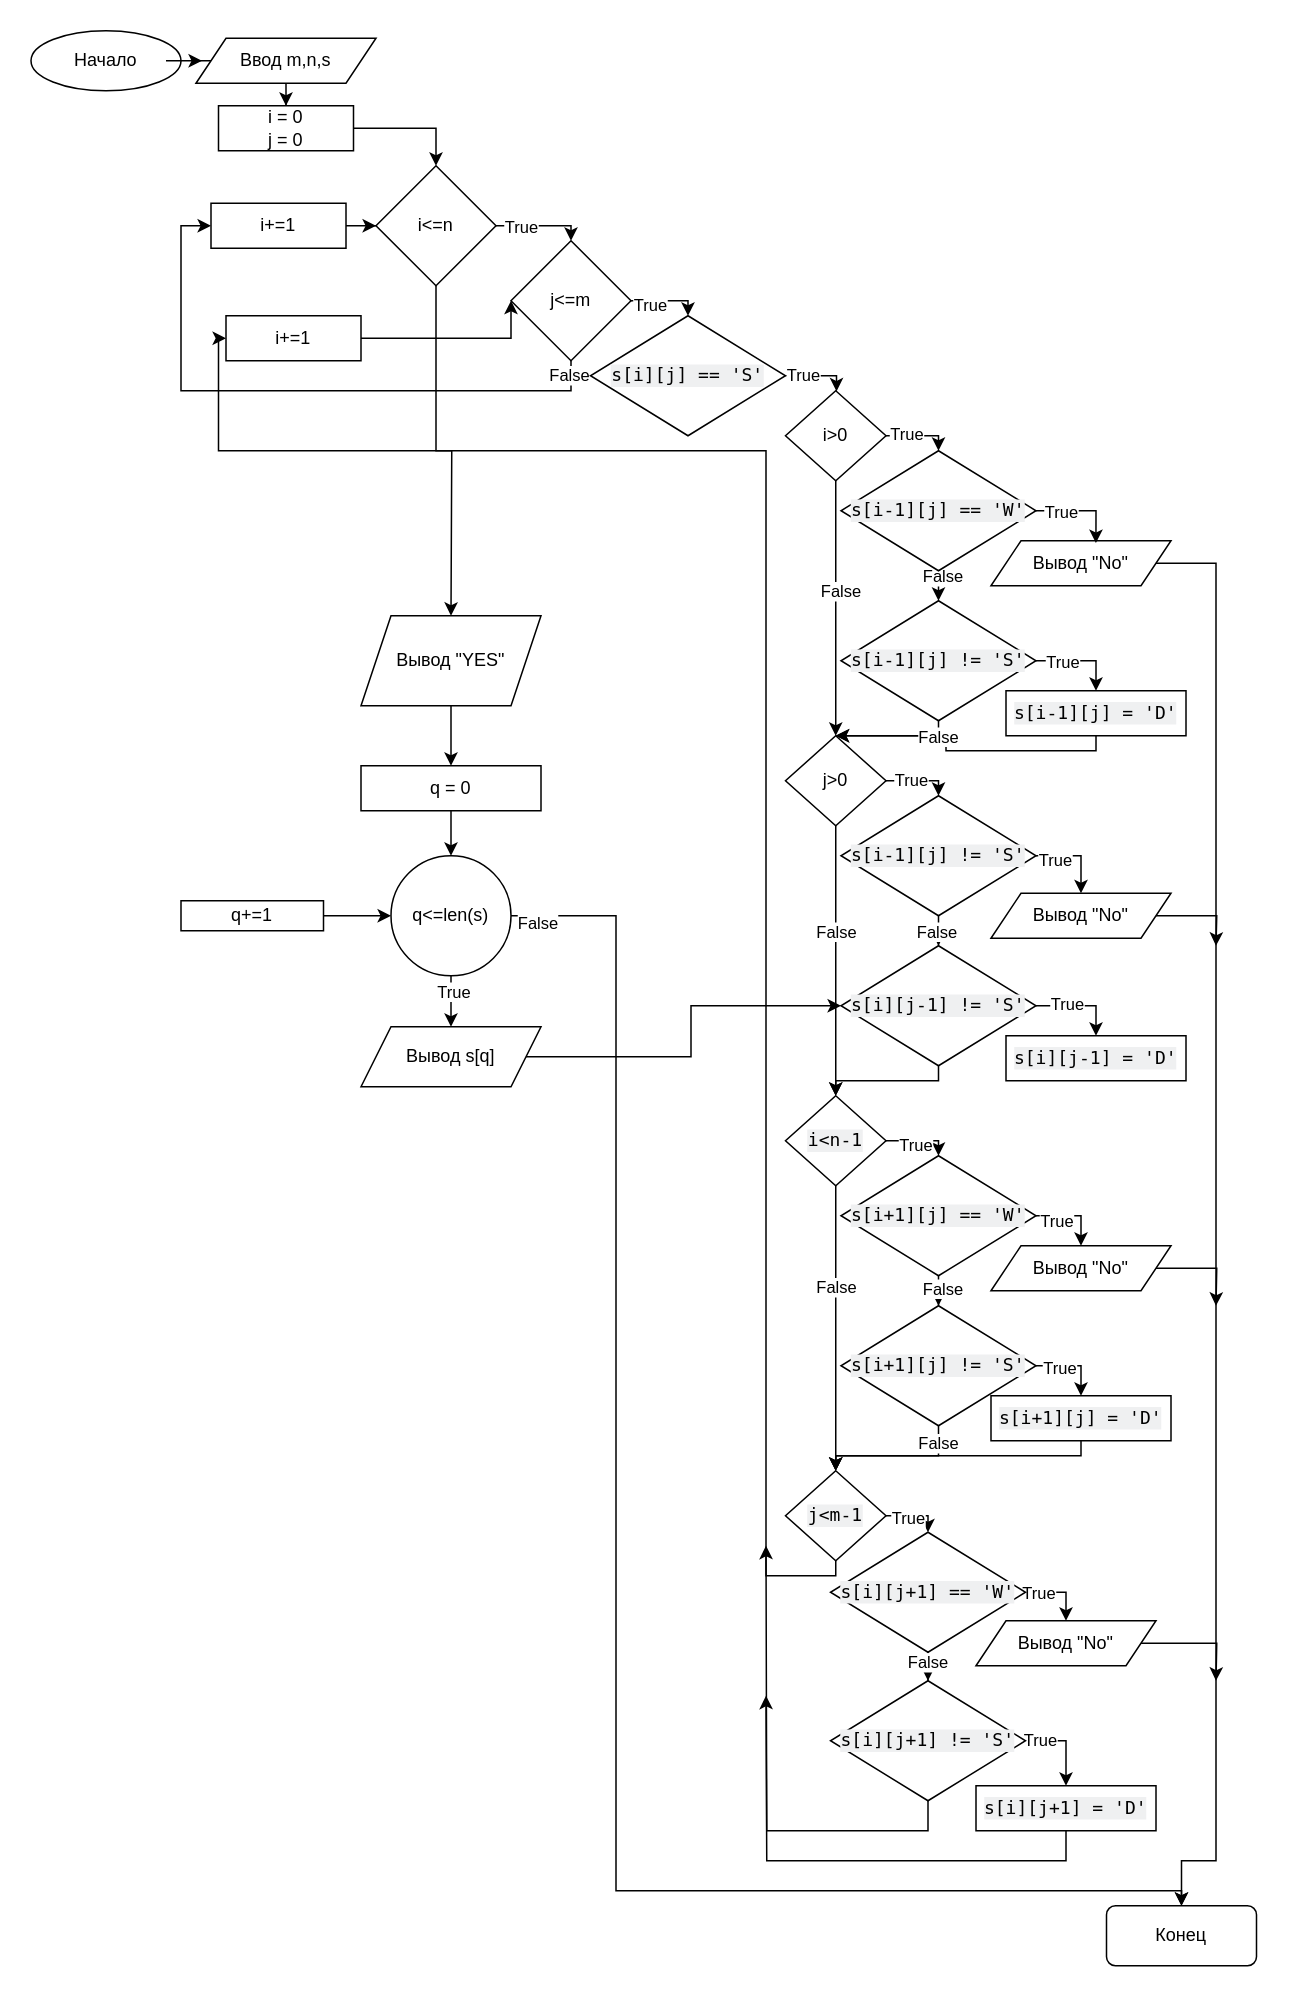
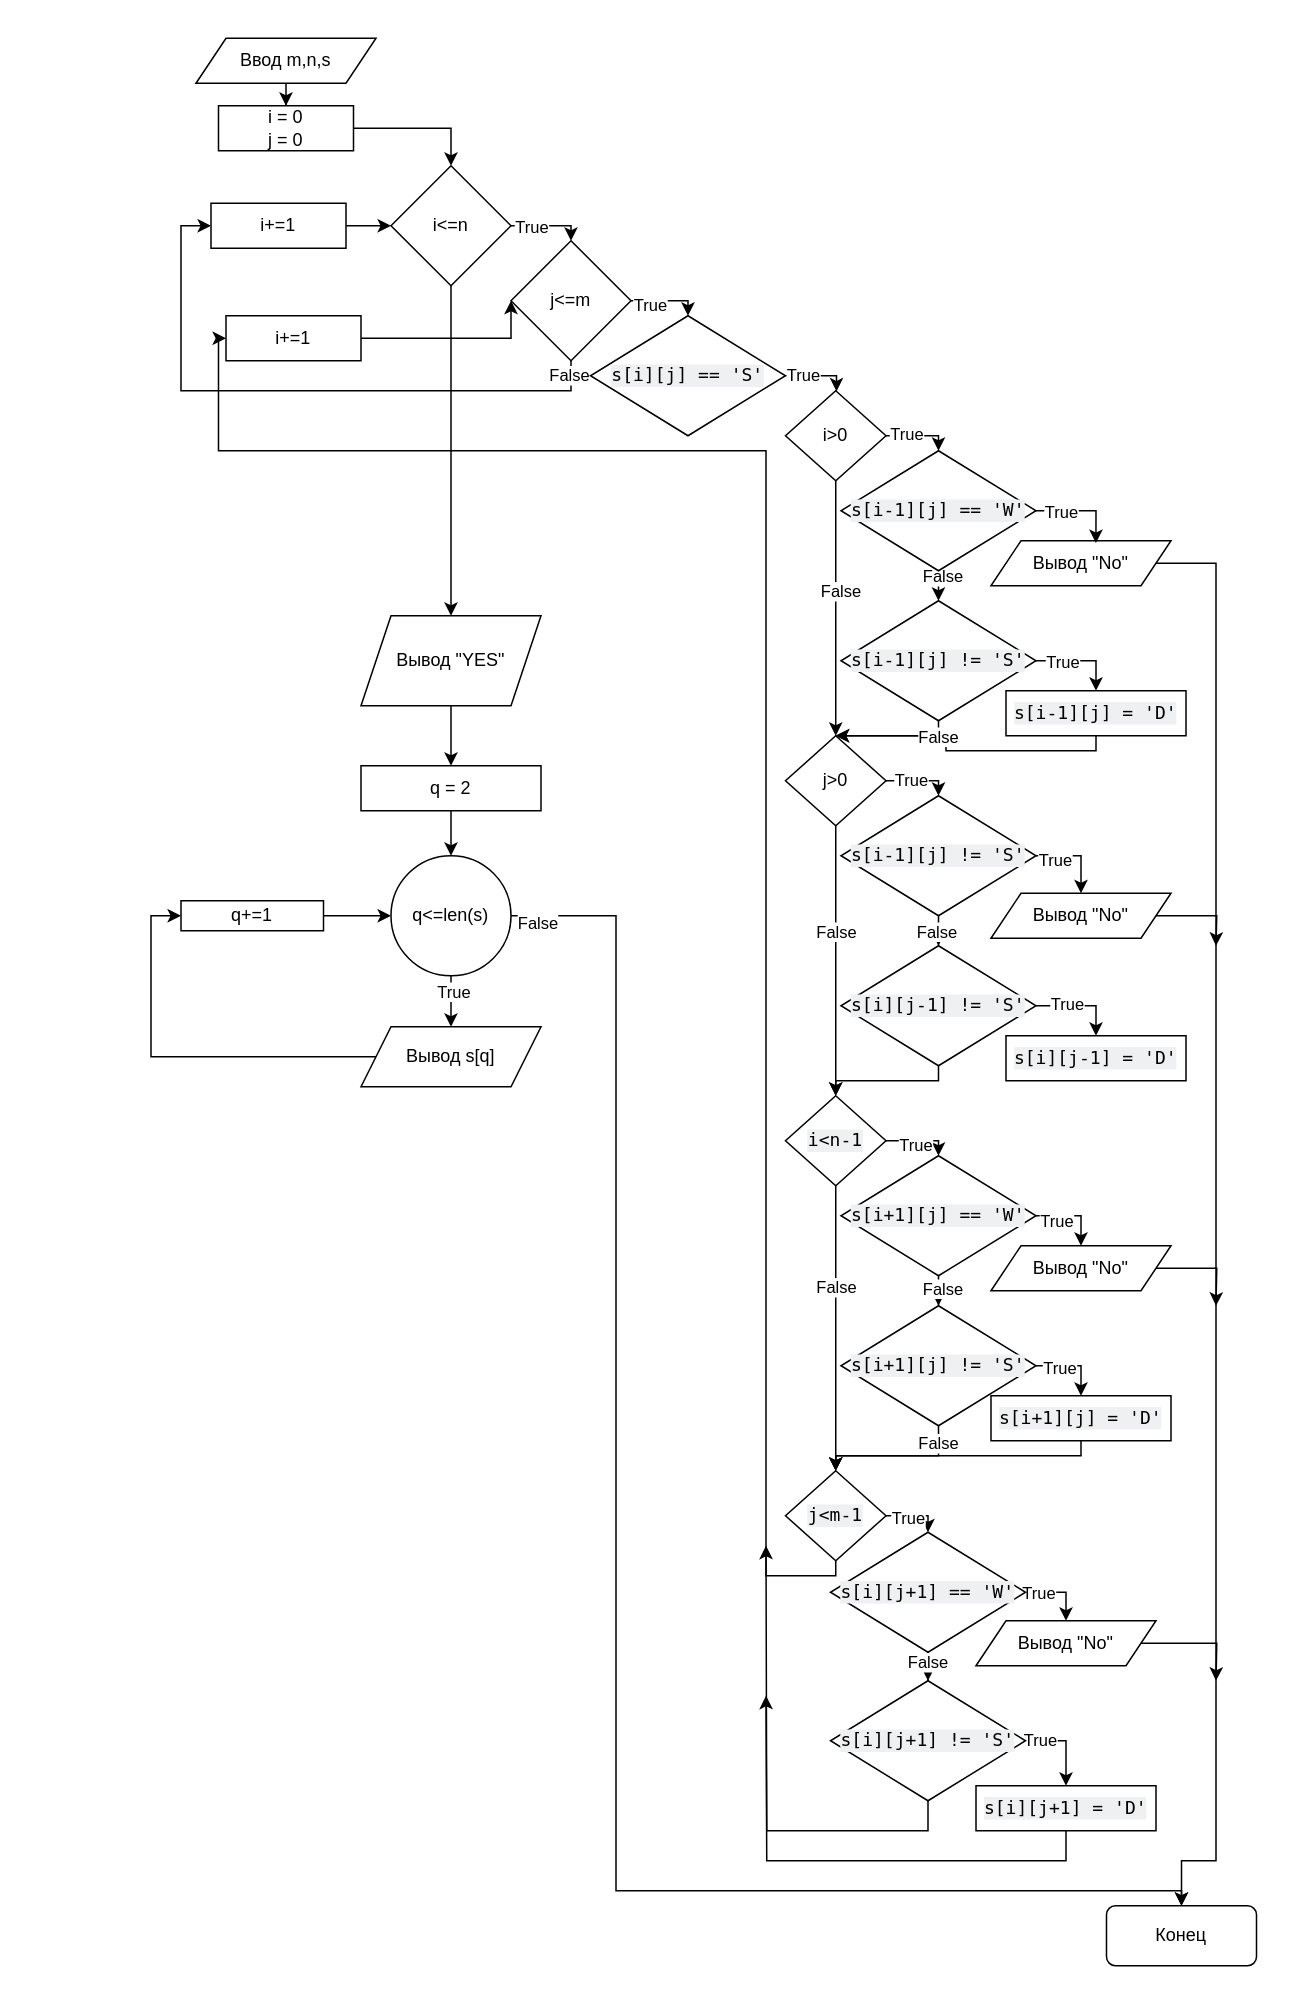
node "Начало": removed
edge "Начало" -> "Ввод m,n,s": removed
node "i<=n": moved (436, 226) -> (451, 226)
node "q = 0": label "q = 0" -> "q = 2"
edge "Вывод s[q]" -> "s[i][j-1] != 'S'": now "Вывод s[q]" -> "q+=1"
